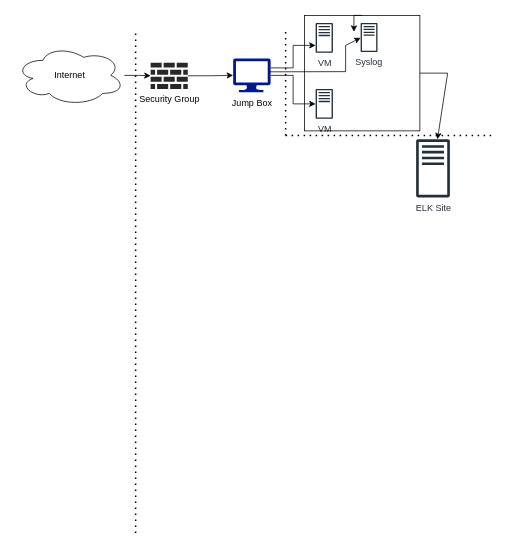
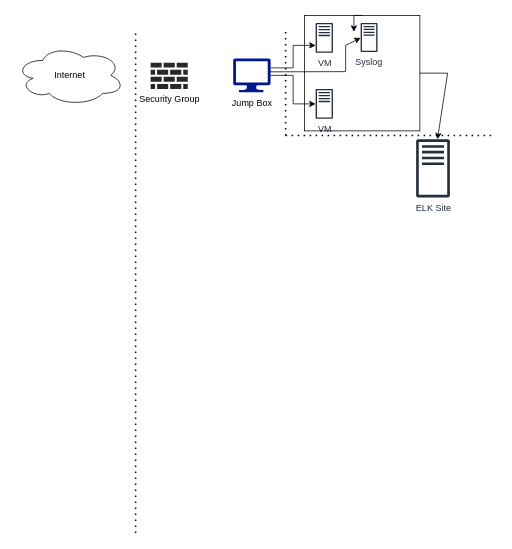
edge "Internet" -> "Security Group": removed
edge "Security Group" -> "Jump Box": removed
